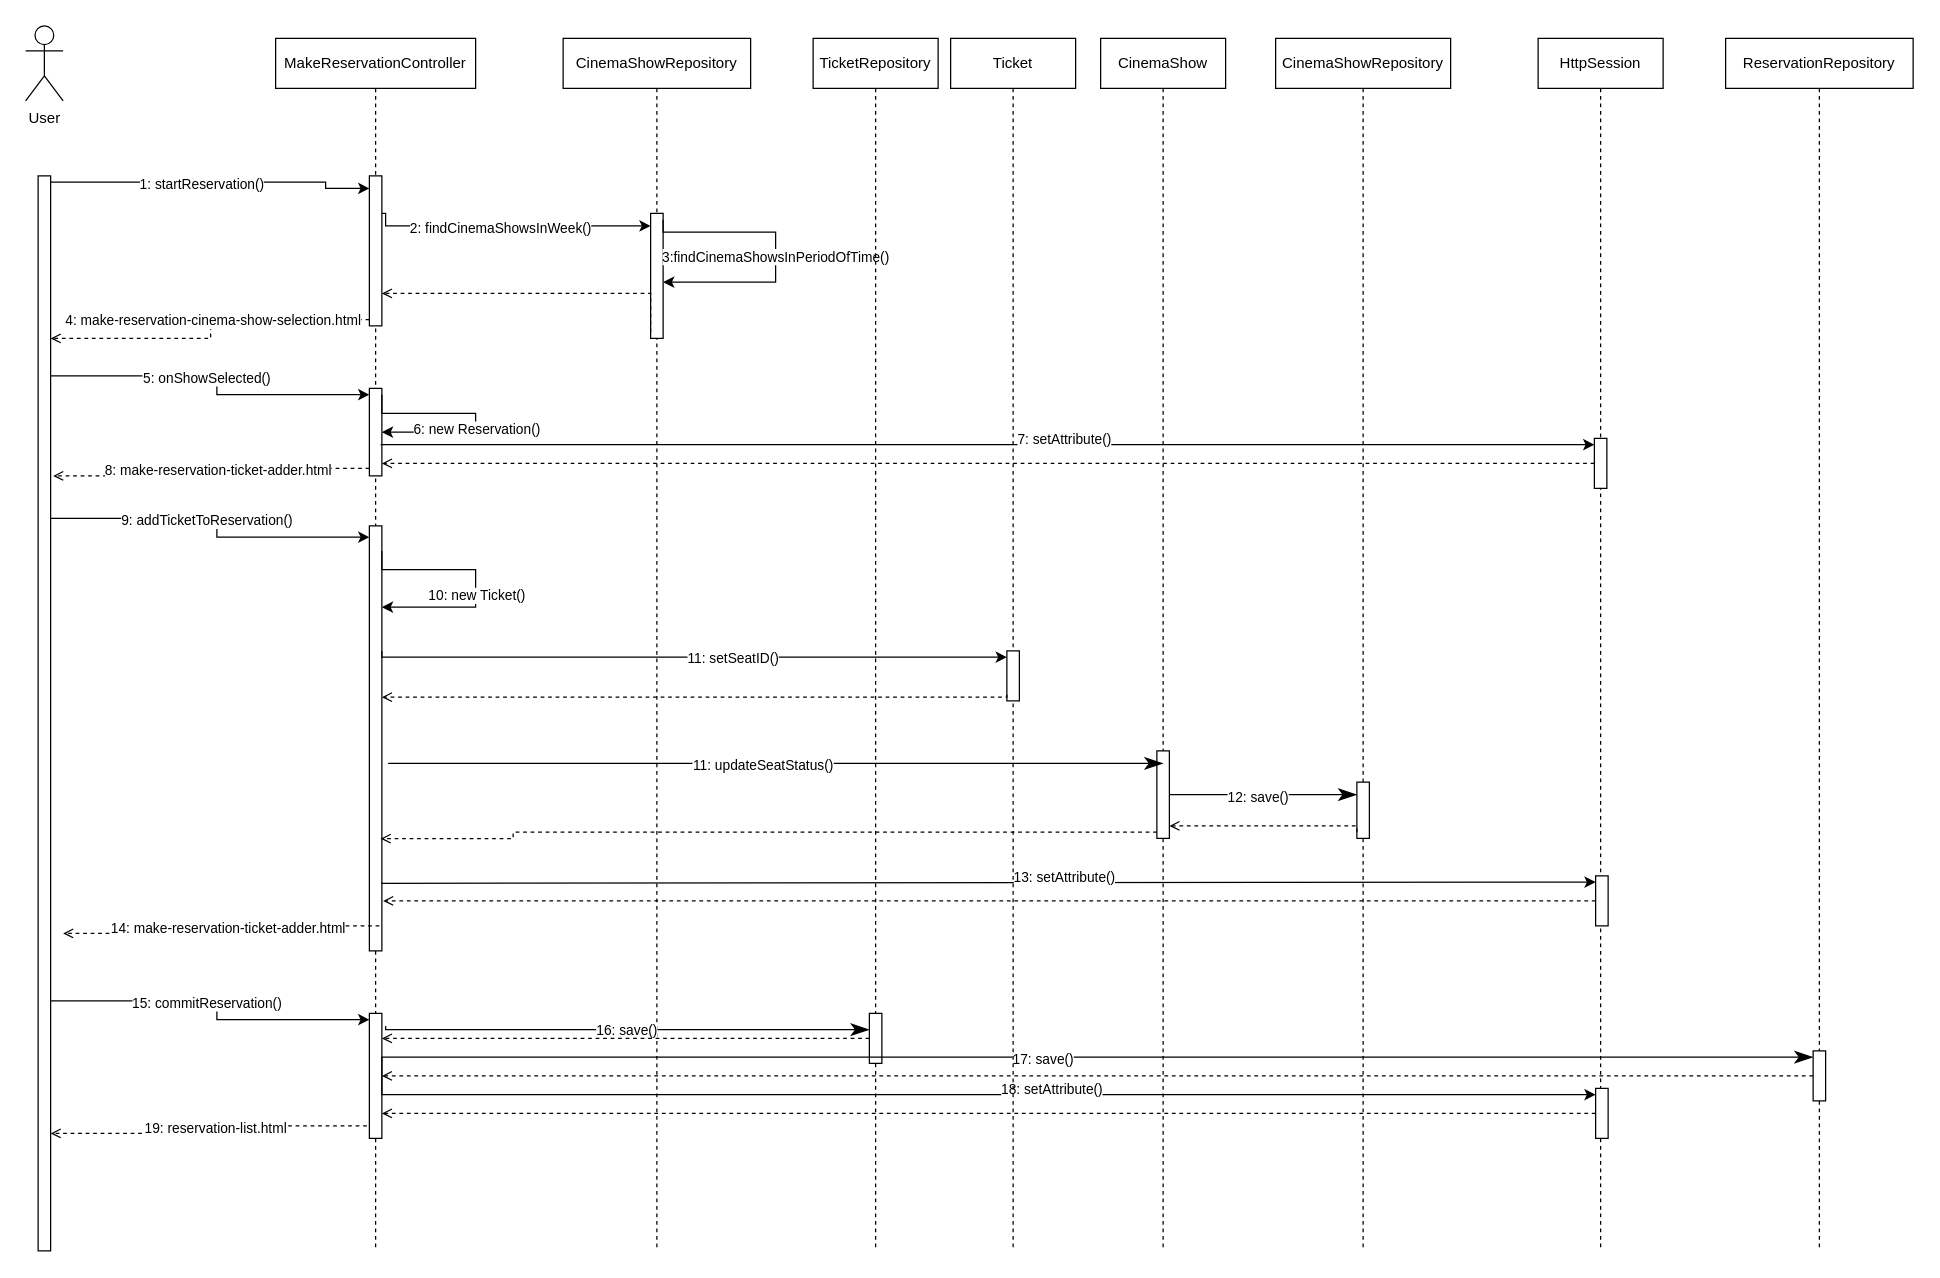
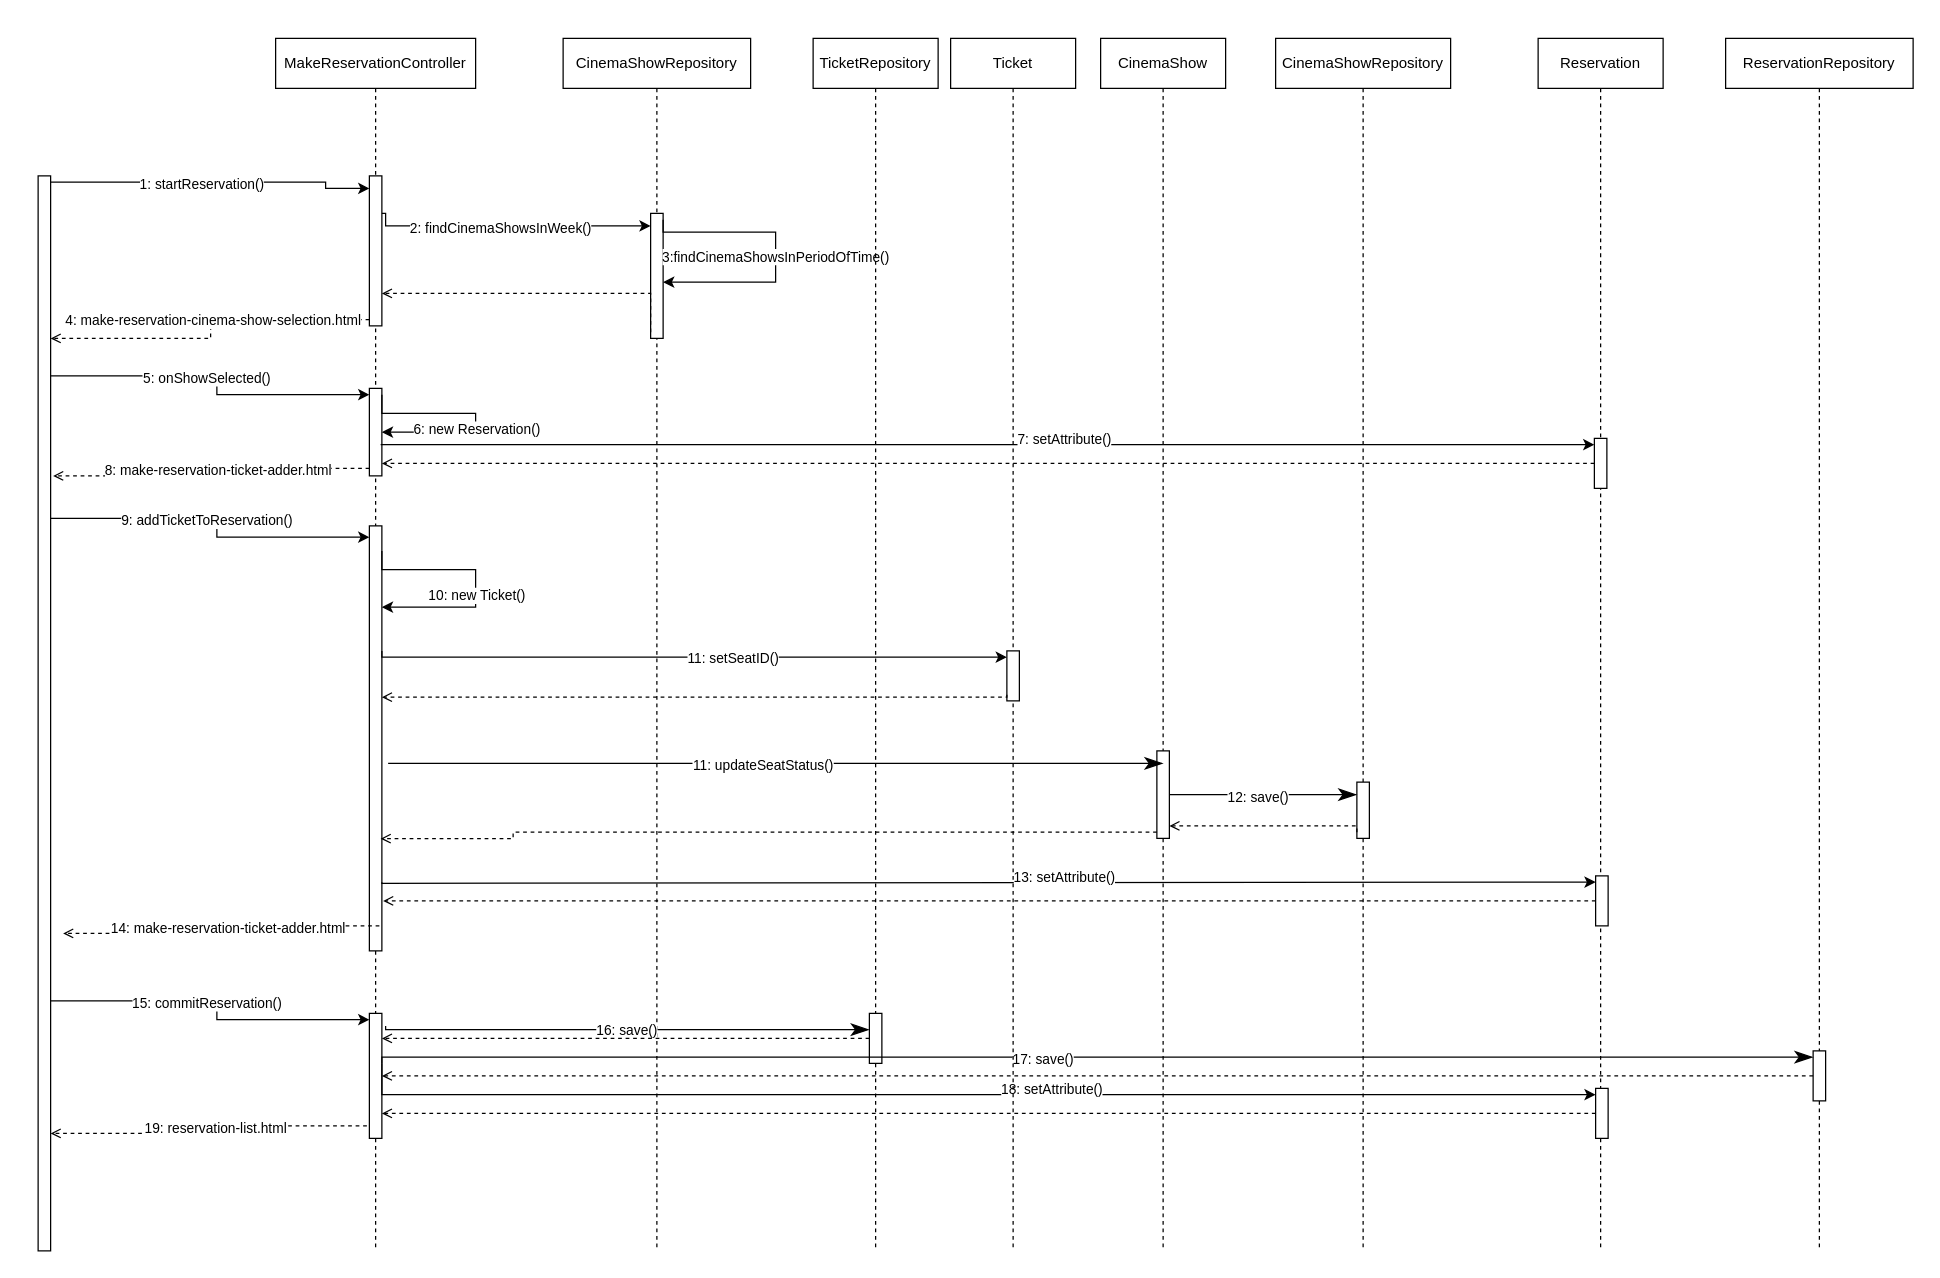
node "User": removed
node "HttpSession": label "HttpSession" -> "Reservation"
